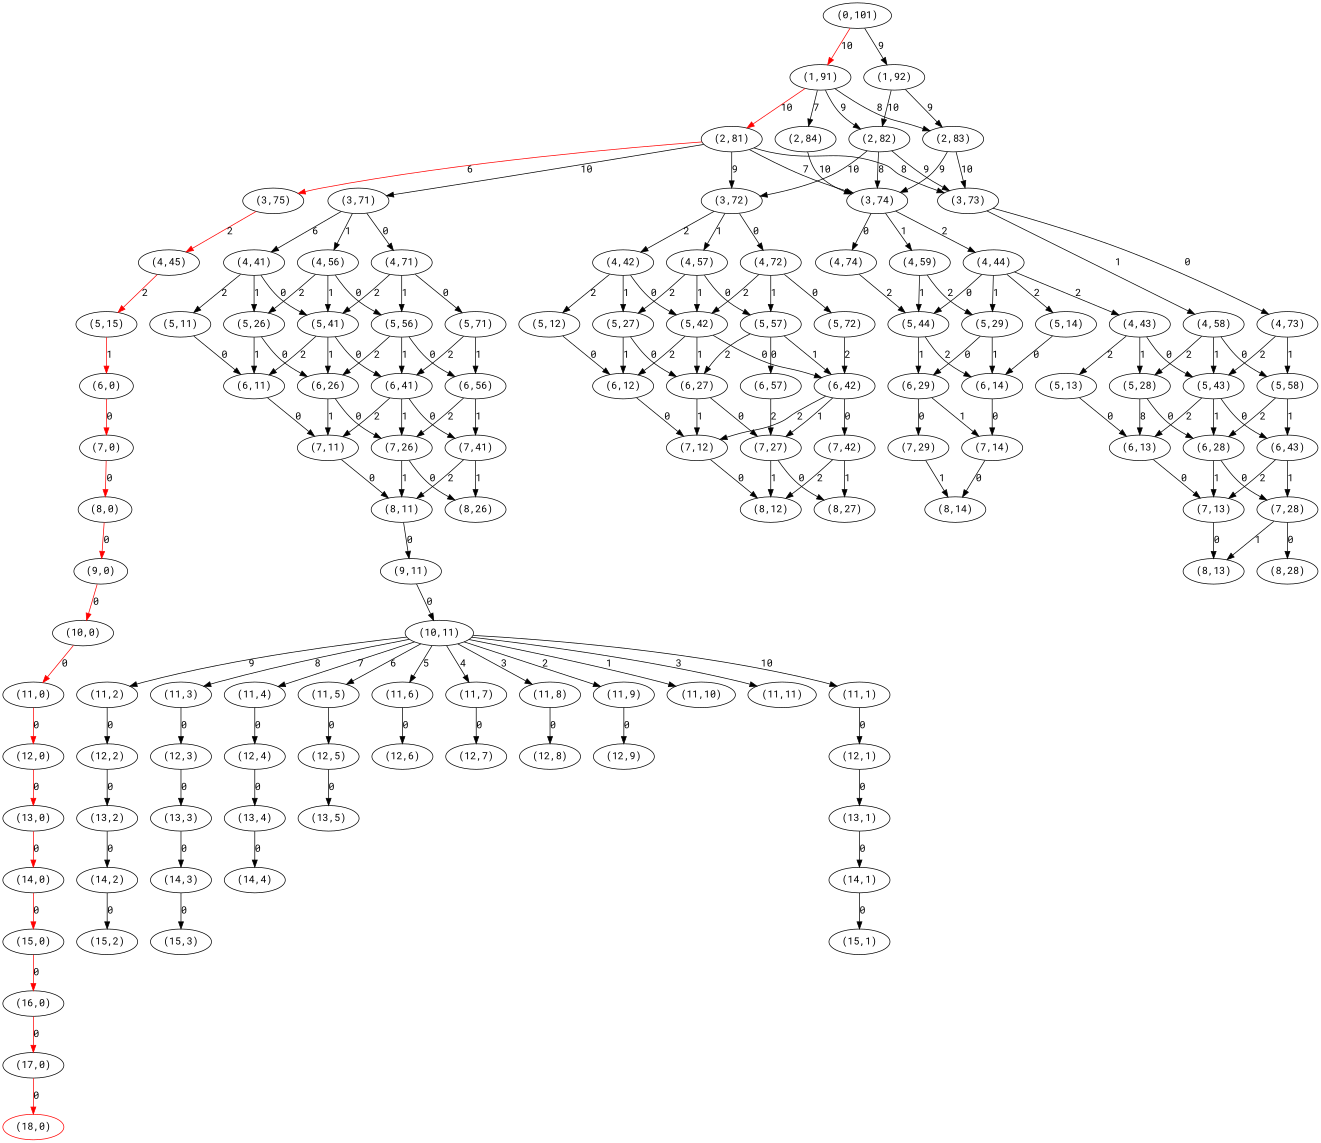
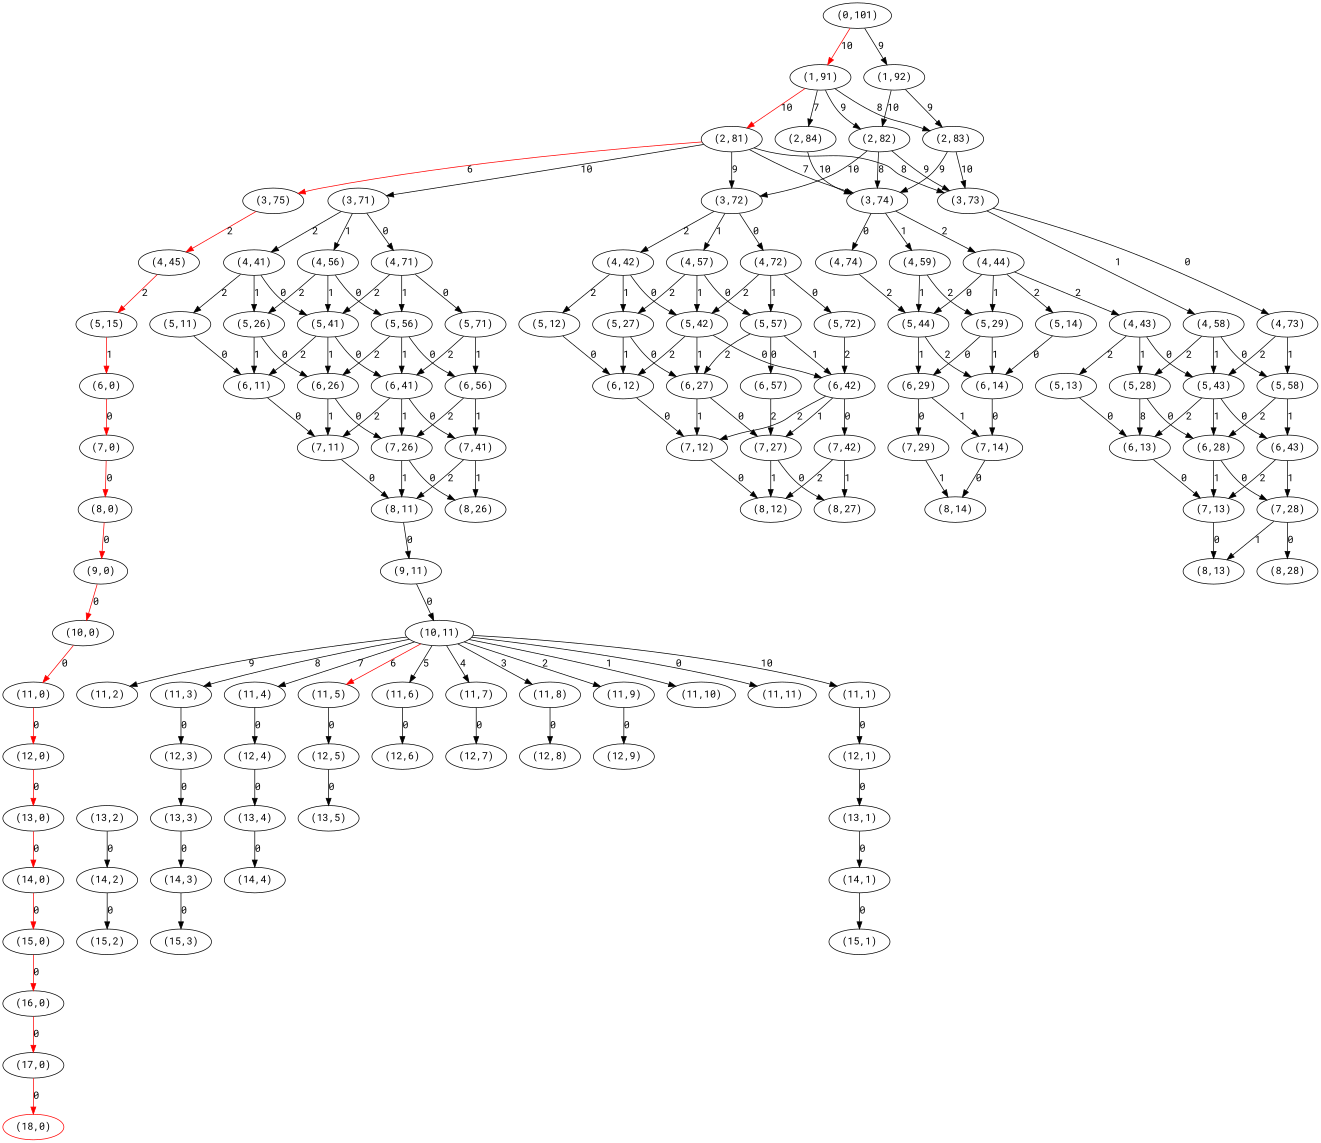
edge "(3,71)" -> "(4,41)": label "6" -> "2"
edge "(10,11)" -> "(11,5)": color black -> red
edge "(10,11)" -> "(11,11)": label "3" -> "0"
node "(12,2)": removed
